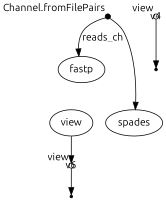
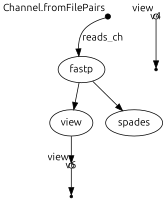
edge "Channel.fromFilePairs" -> "spades": now "fastp" -> "spades"
edge "fastp" -> "view": added
